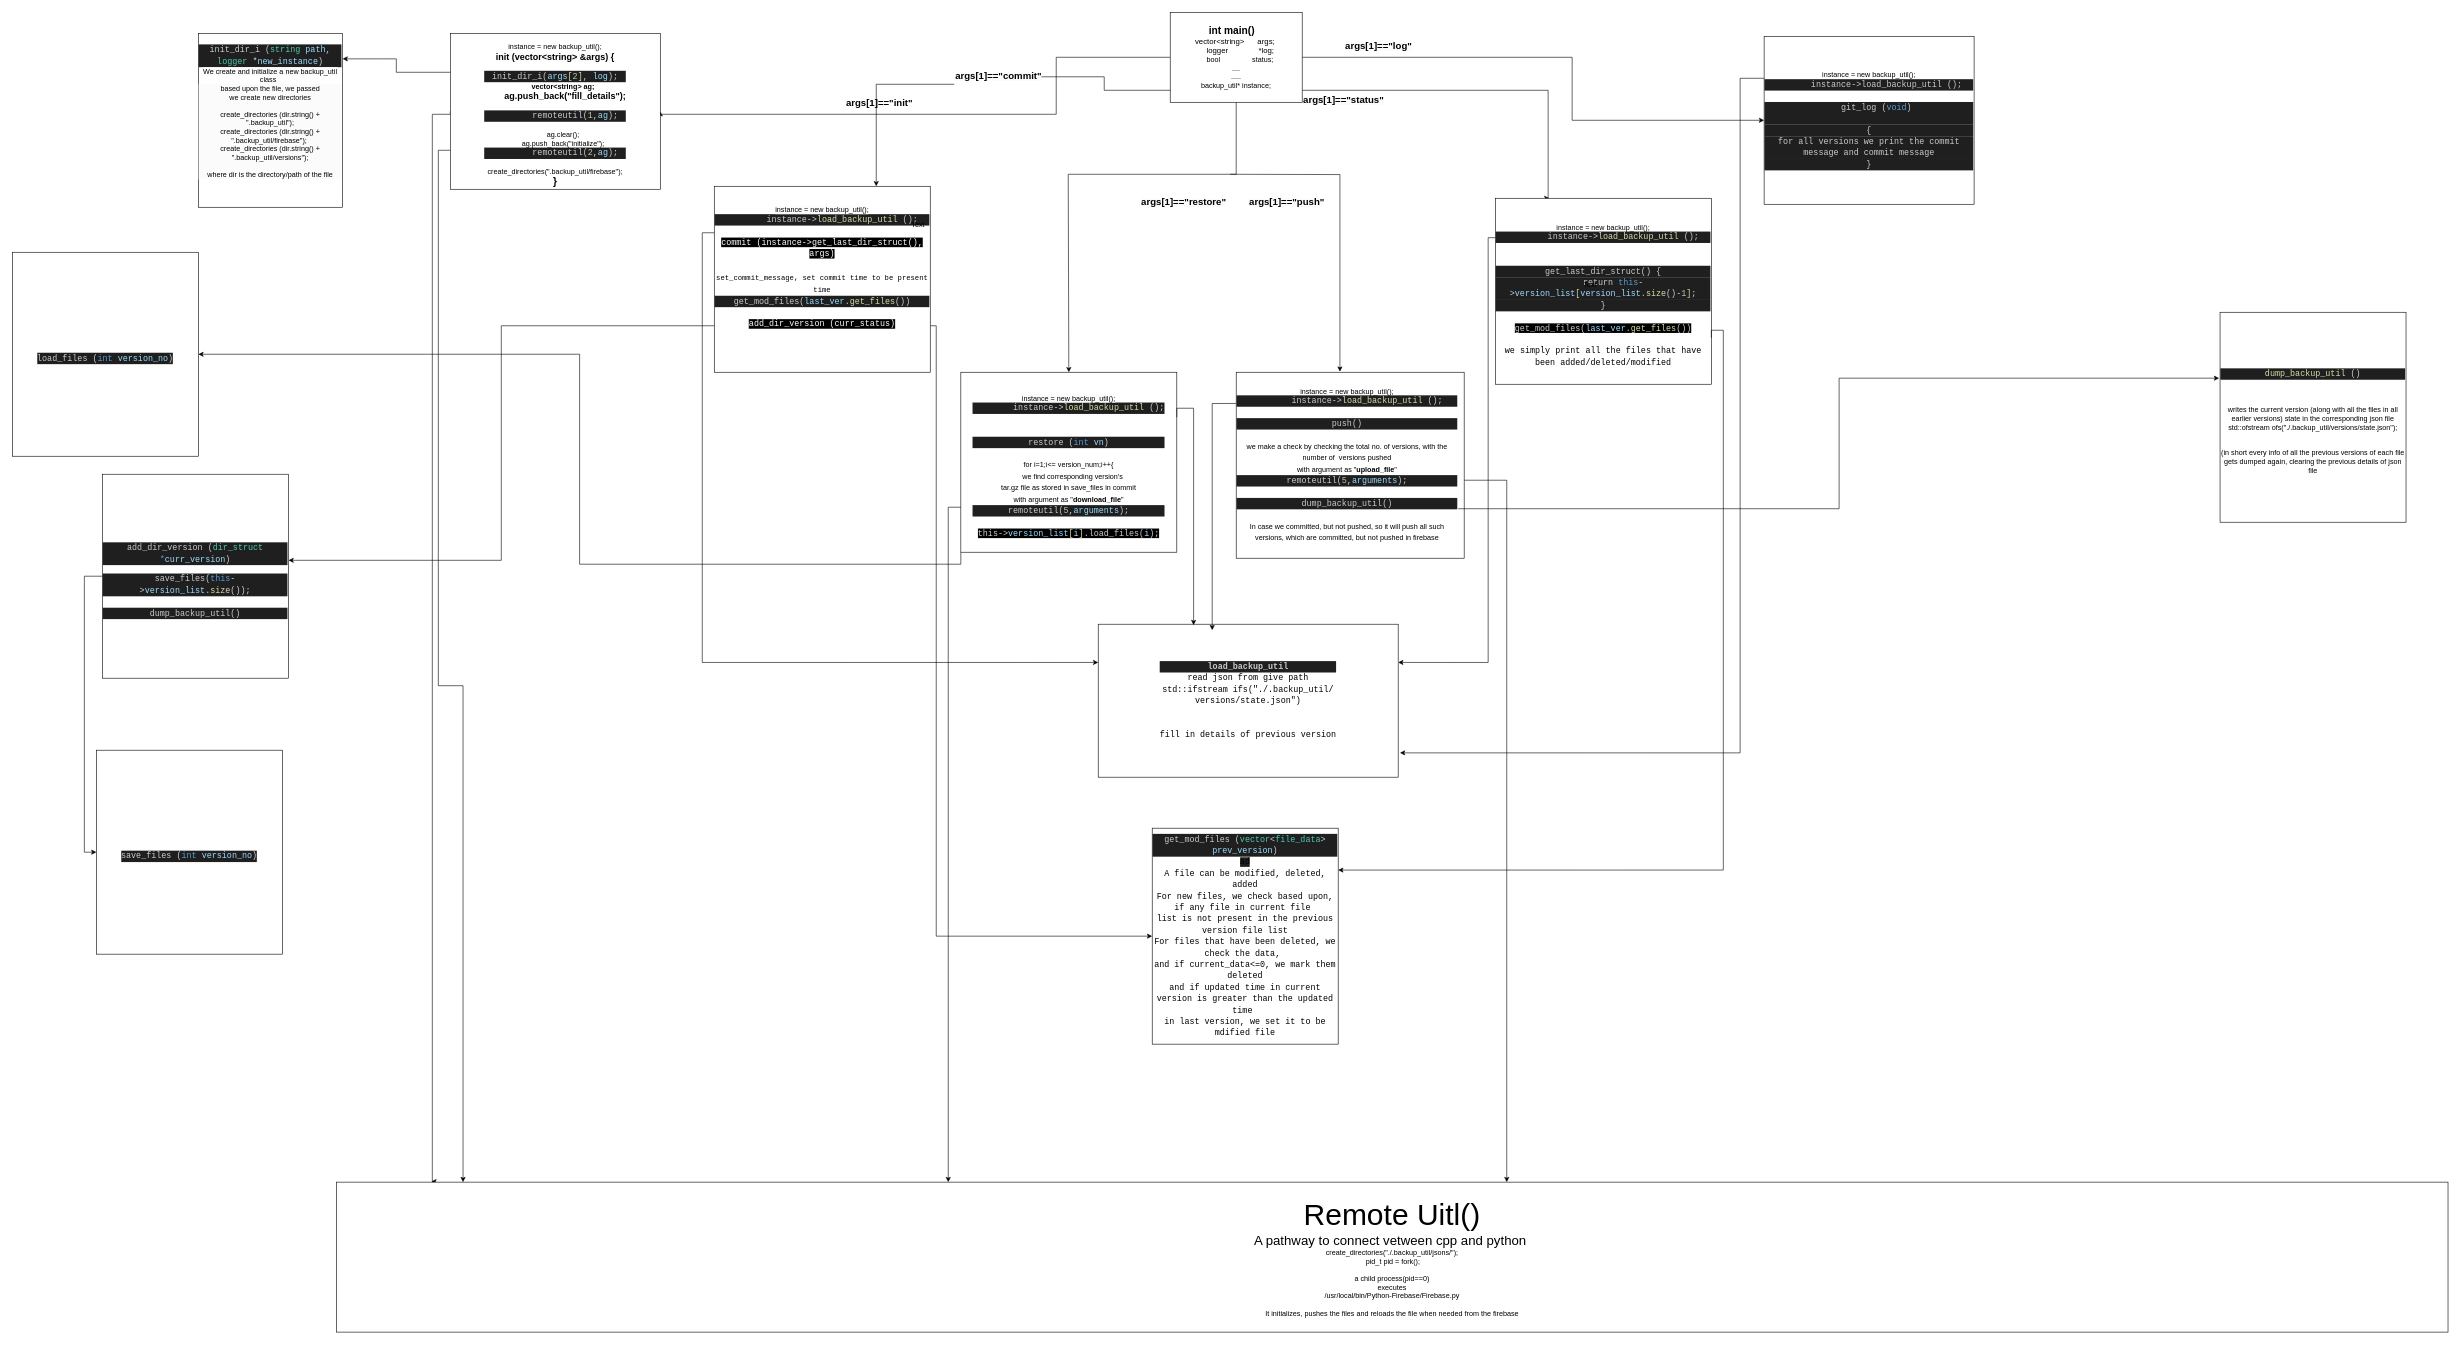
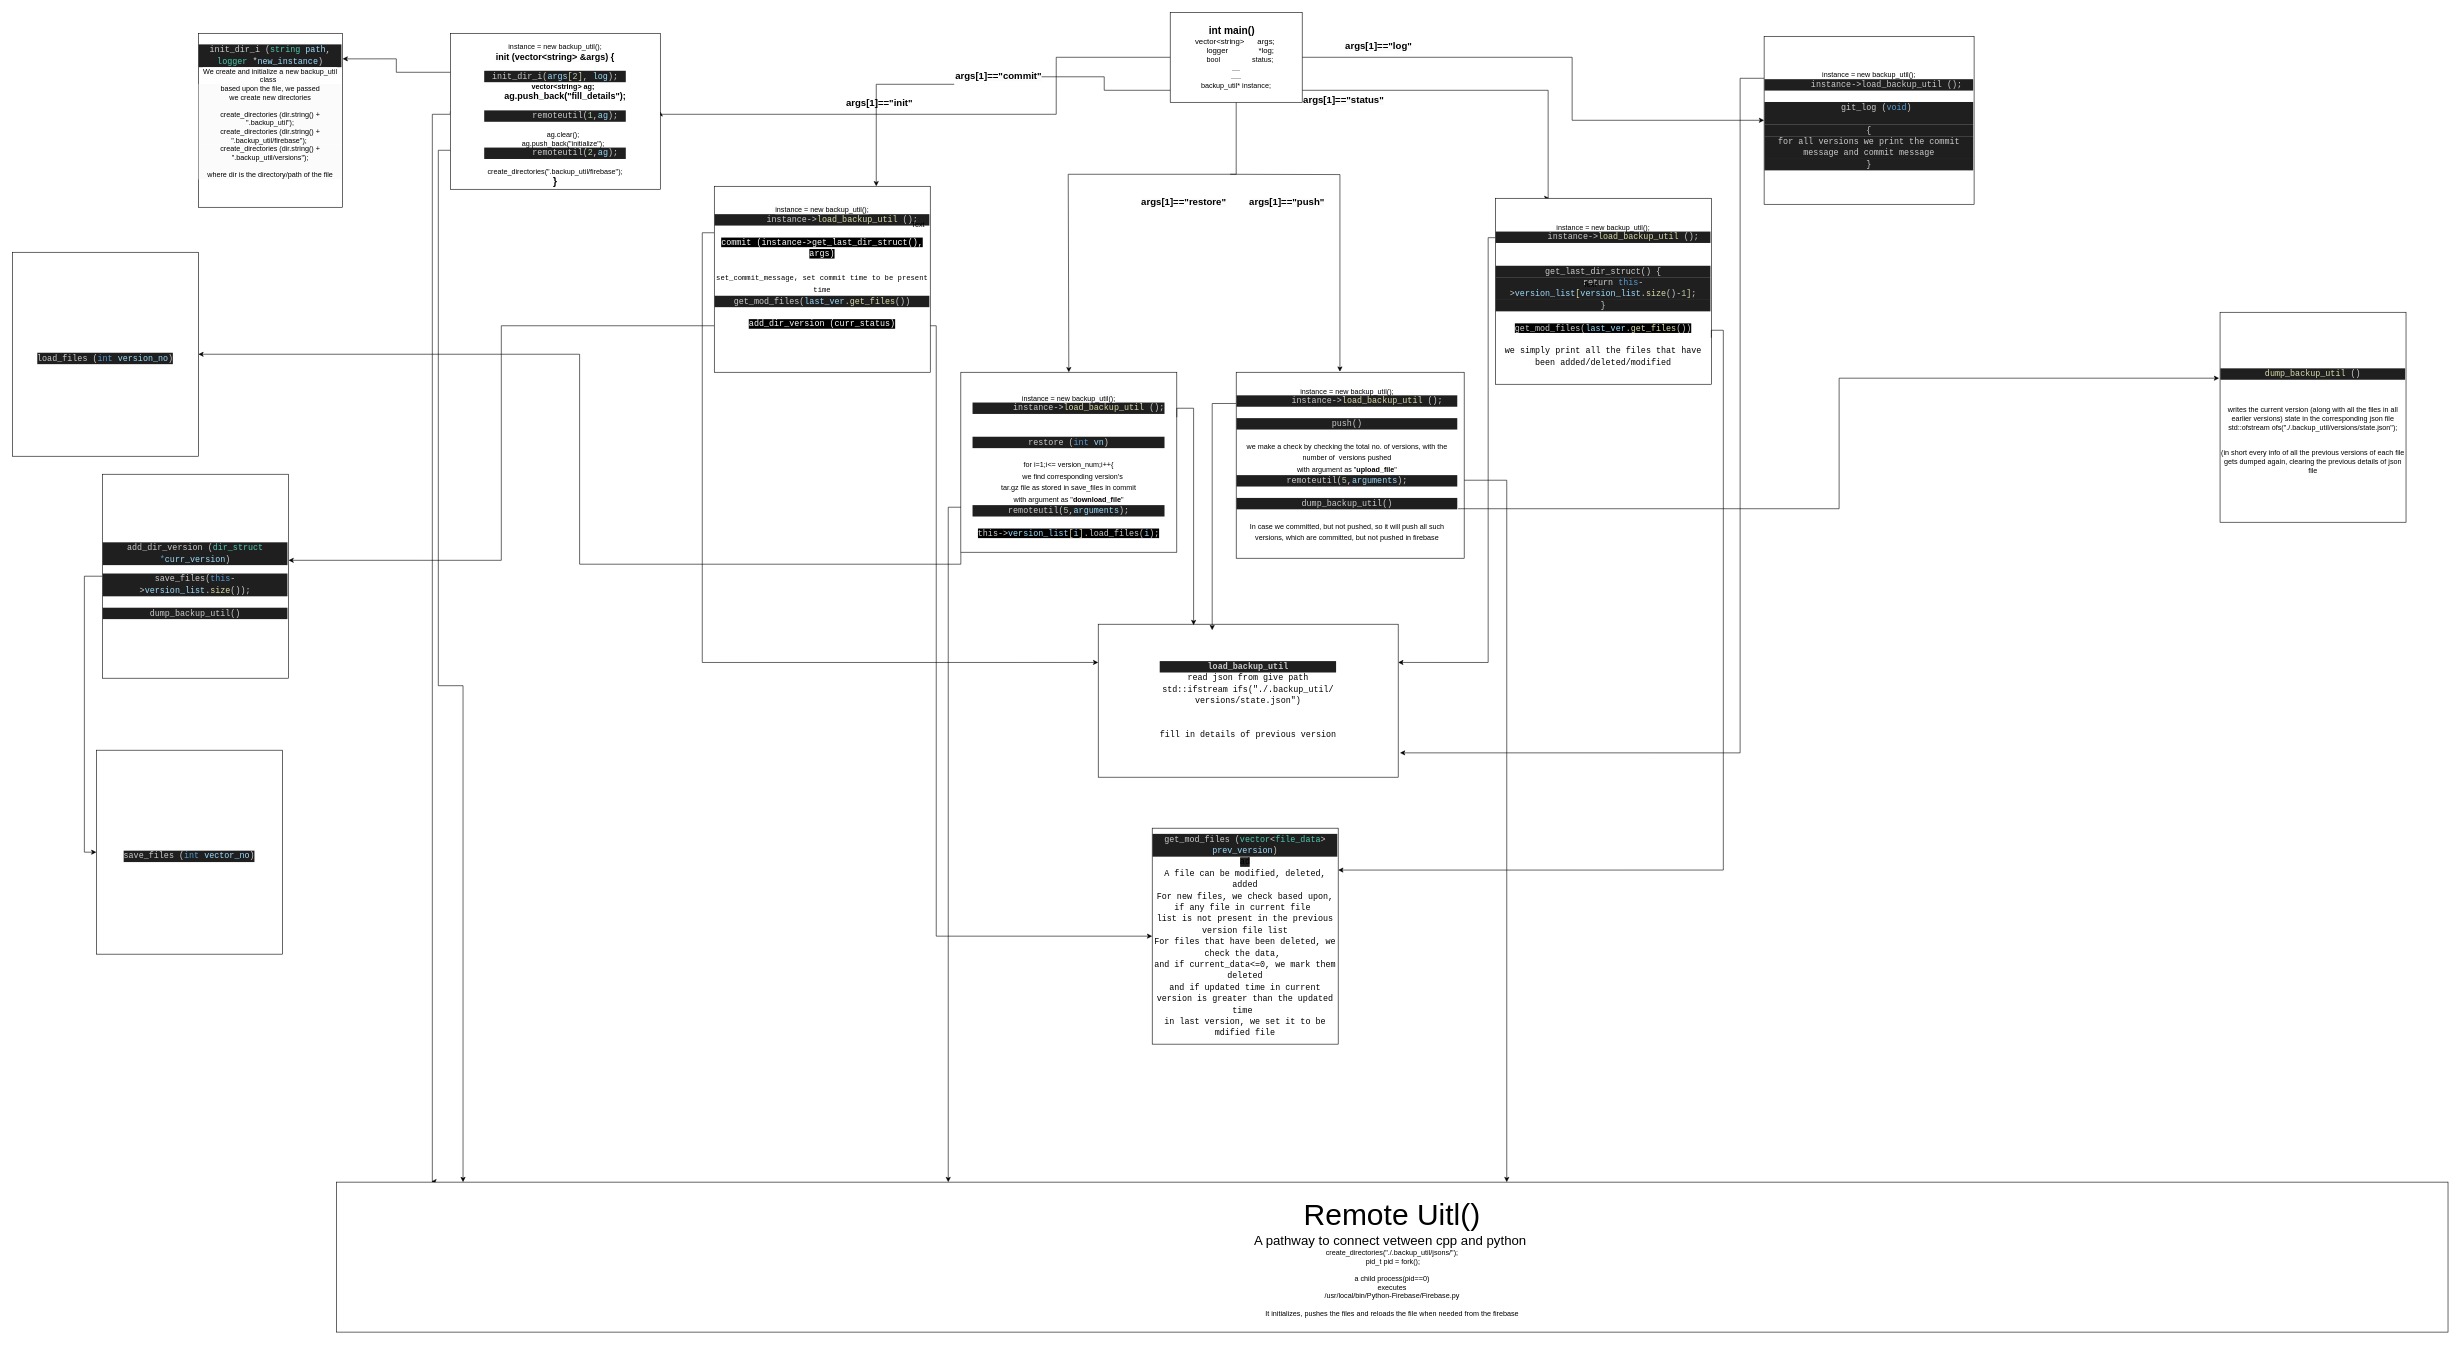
node "save_files (int version_no)": label "save_files (int version_no)" -> "save_files (int vector_no)"
